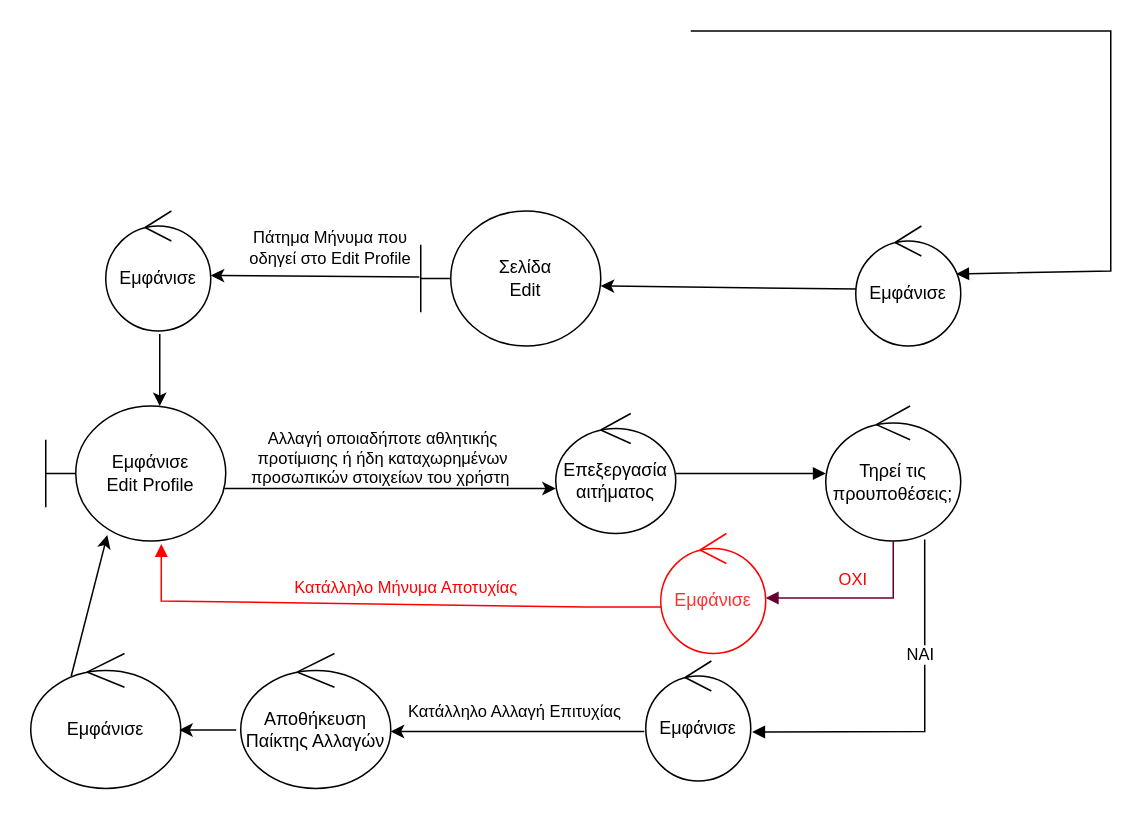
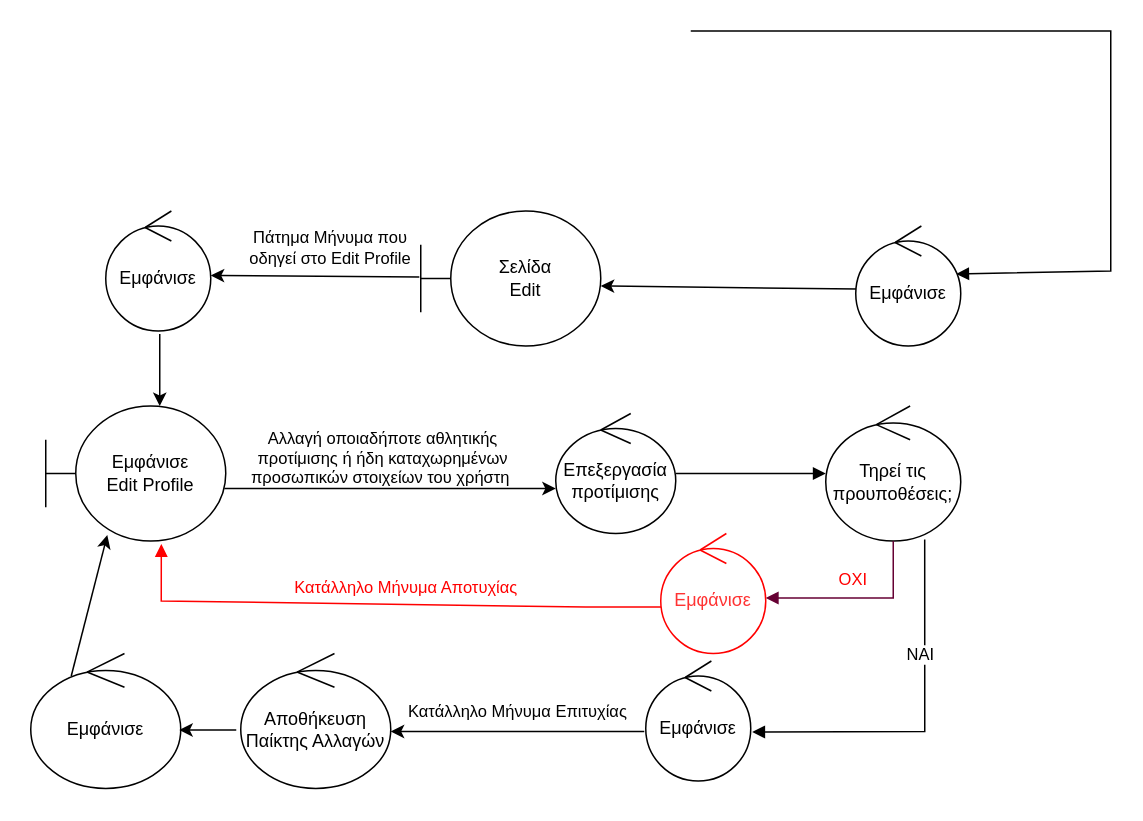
node "Επεξεργασία αιτήματος": label "Επεξεργασία αιτήματος" -> "Επεξεργασία προτίμισης"
node "Κατάλληλο Αλλαγή Επιτυχίας": label "Κατάλληλο Αλλαγή Επιτυχίας" -> "Κατάλληλο Μήνυμα Επιτυχίας"
